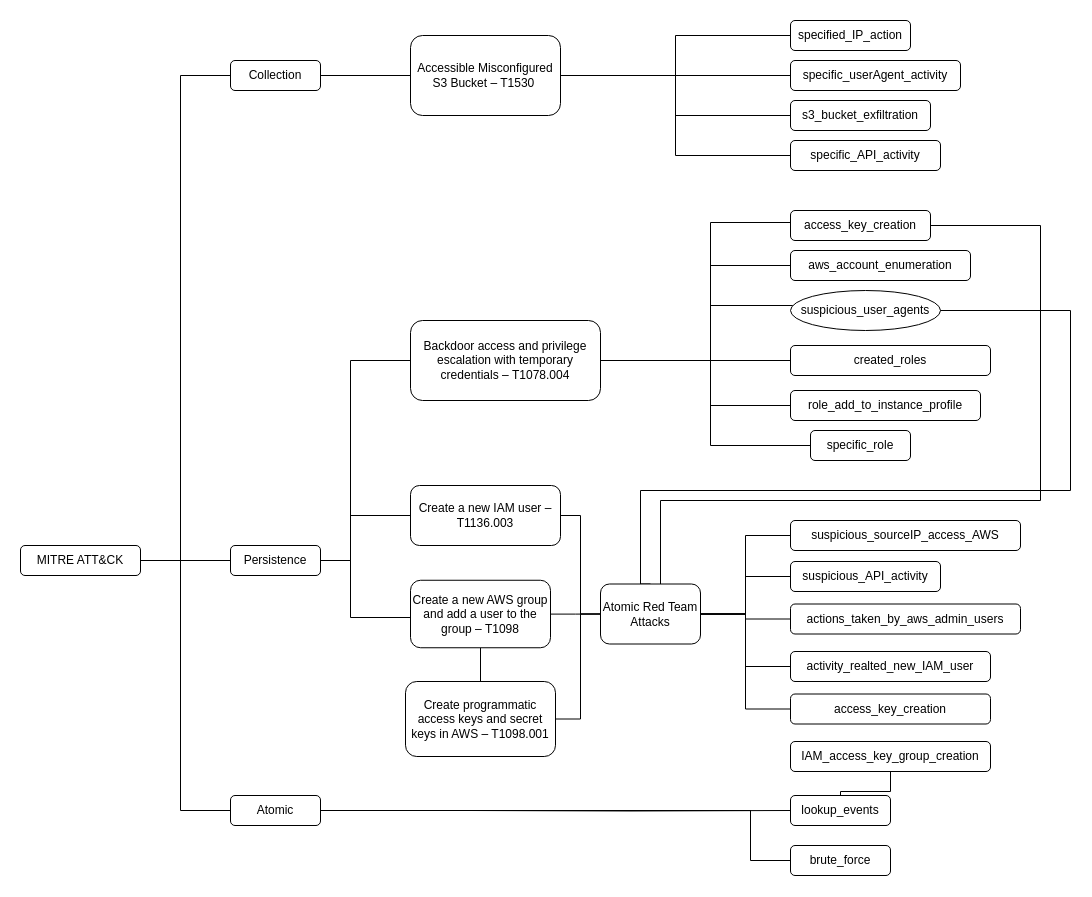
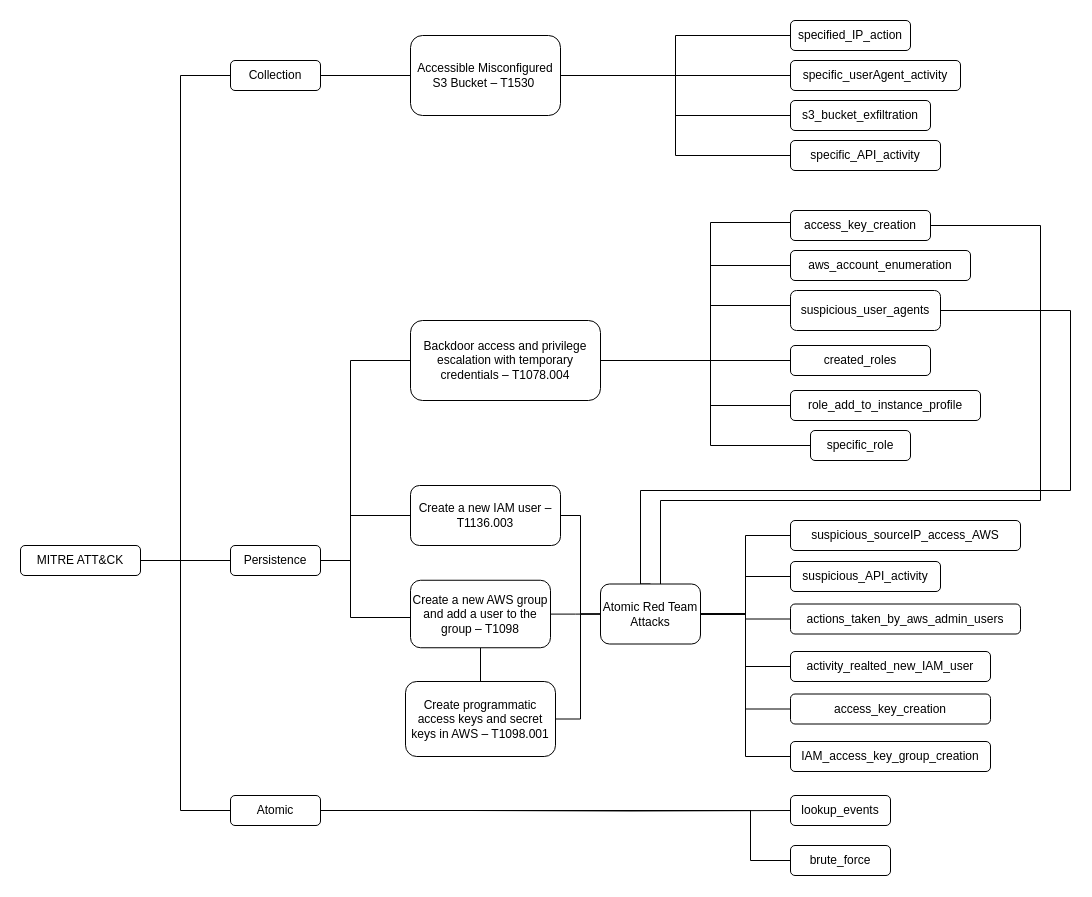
node "suspicious_user_agents": shape ellipse -> rounded rectangle
node "created_roles": size 200x30 -> 140x30
edge "IAM_access_key_group_creation" -- "lookup_events": now "IAM_access_key_group_creation" -- "Atomic Red Team Attacks"
